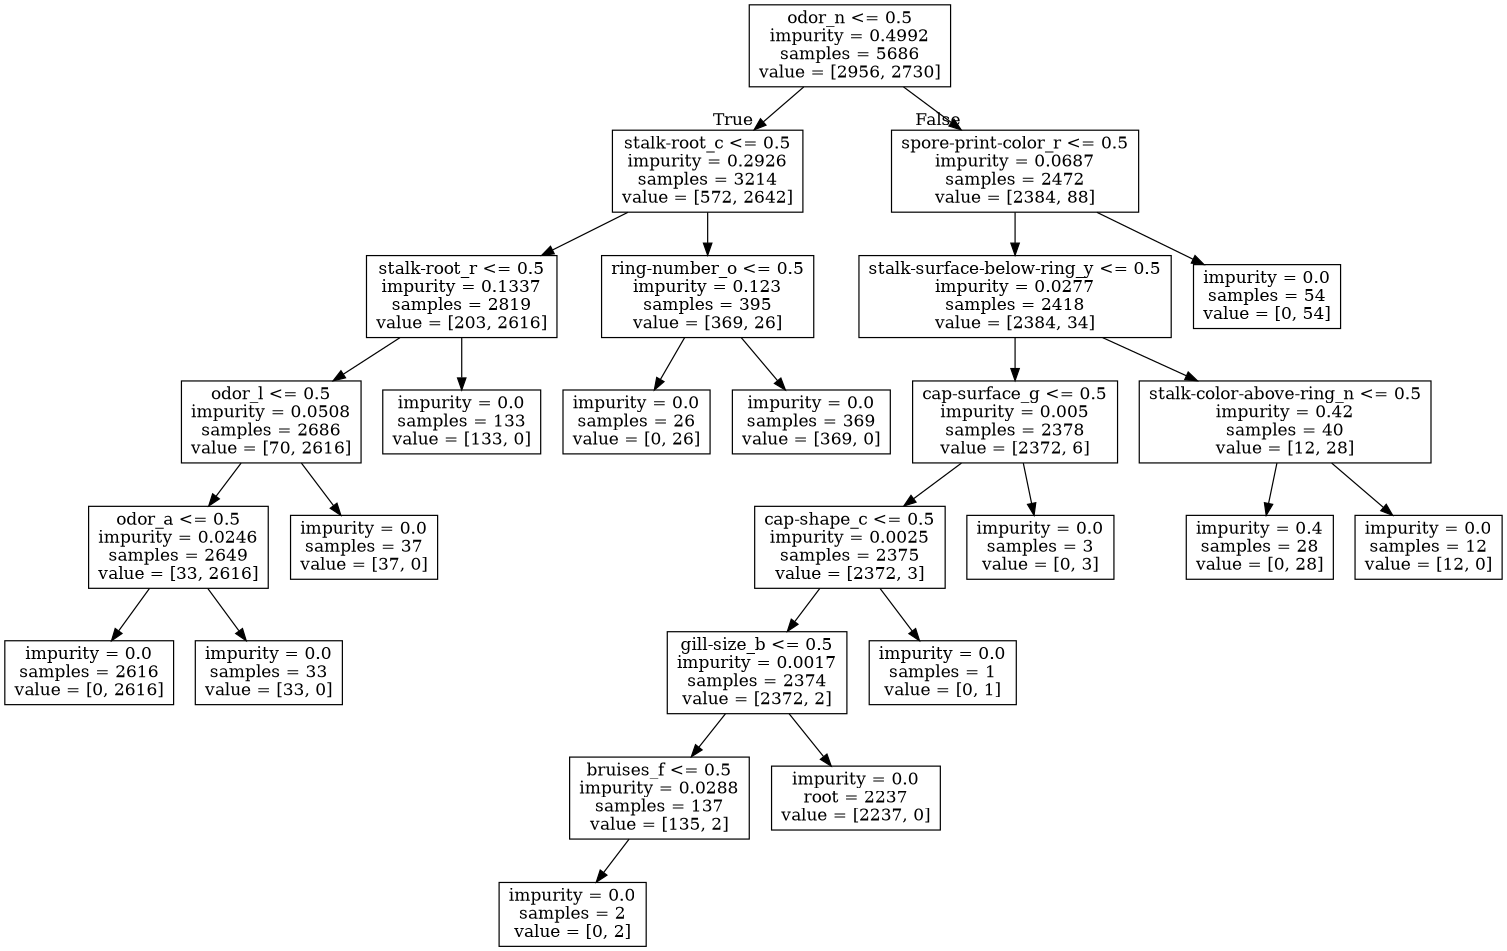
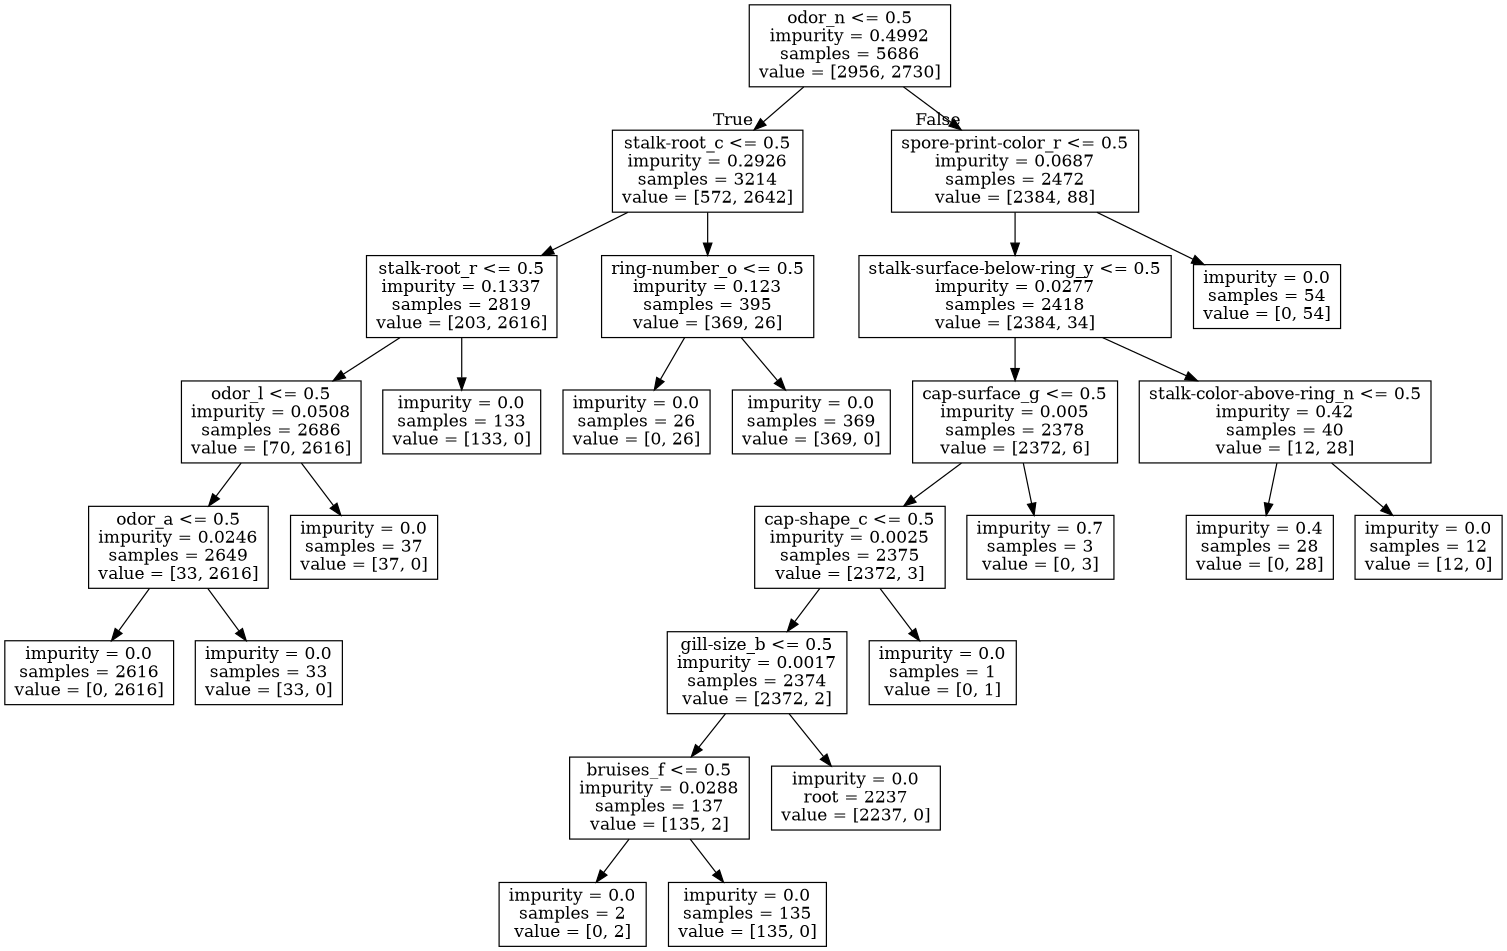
node "impurity = 0.0 samples = 3 value = [0, 3]": label "impurity = 0.0 samples = 3 value = [0, 3]" -> "impurity = 0.7 samples = 3 value = [0, 3]"
node "impurity = 0.0 samples = 135 value = [135, 0]": added
